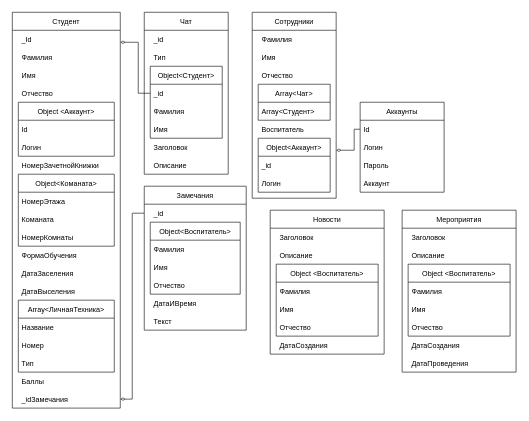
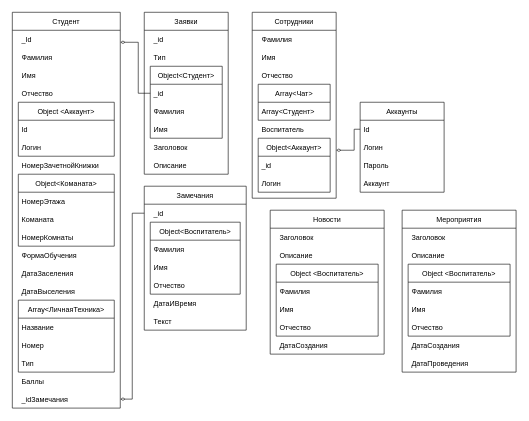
node "Чат": label "Чат" -> "Заявки"
